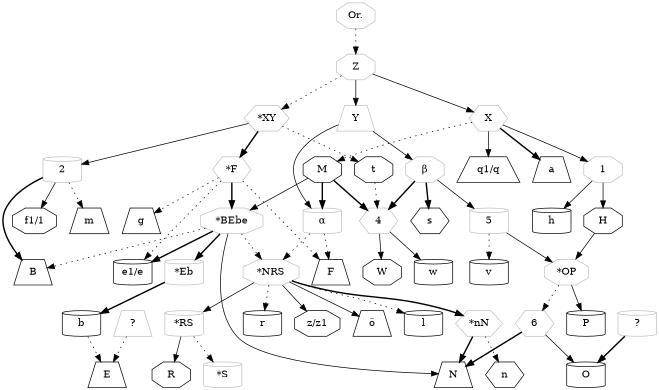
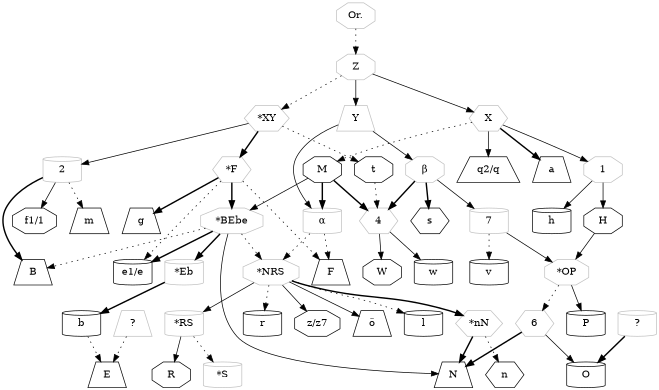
node "q1/q": label "q1/q" -> "q2/q"
edge "*F" -> "g": style dotted -> bold
node "5": label "5" -> "7"
node "z/z1": label "z/z1" -> "z/z7"
